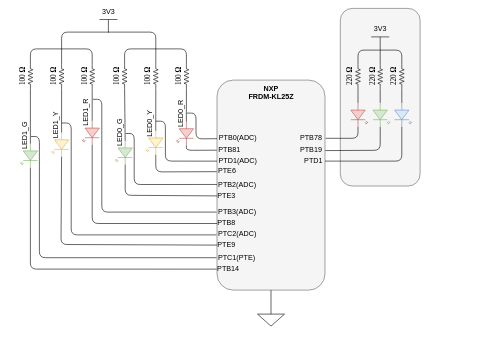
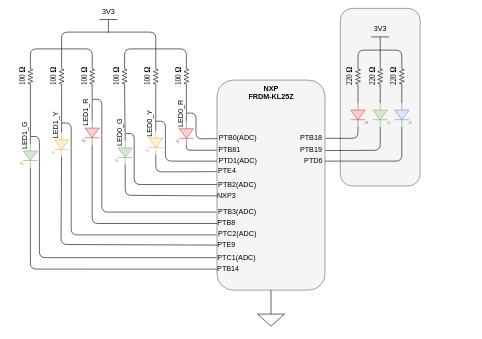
node "PTB78": label "PTB78" -> "PTB18"
node "PTD1": label "PTD1" -> "PTD6"
node "PTE6": label "PTE6" -> "PTE4"
node "PTE3": label "PTE3" -> "NXP3"
node "PTC1(PTE)": label "PTC1(PTE)" -> "PTC1(ADC)"
